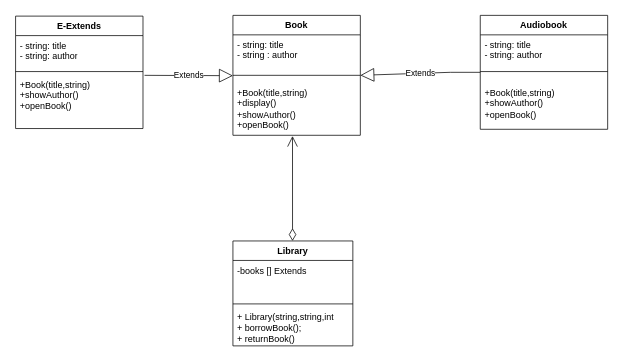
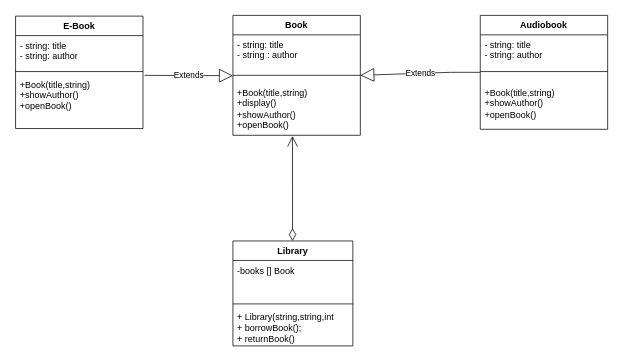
node "E-Extends": label "E-Extends" -> "E-Book"
node "-books [] Extends": label "-books [] Extends" -> "-books [] Book"
